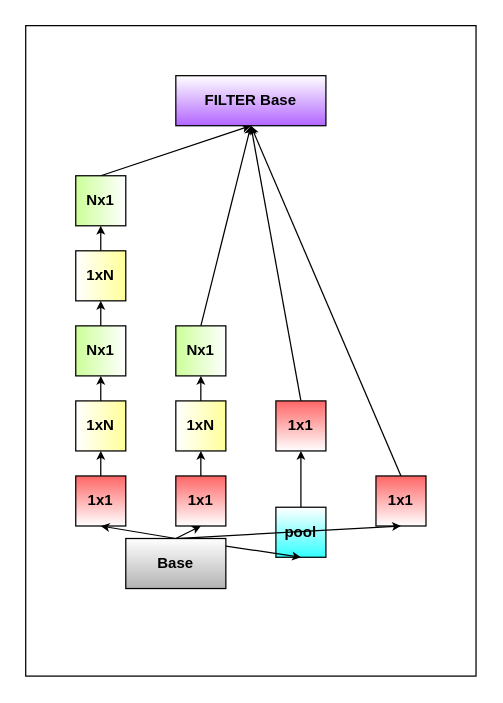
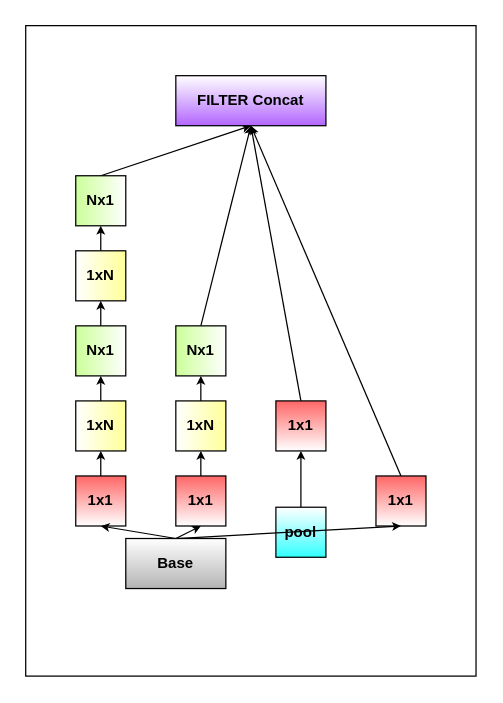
node "FILTER Base": label "FILTER Base" -> "FILTER Concat"
edge "Base" -> "pool": removed
